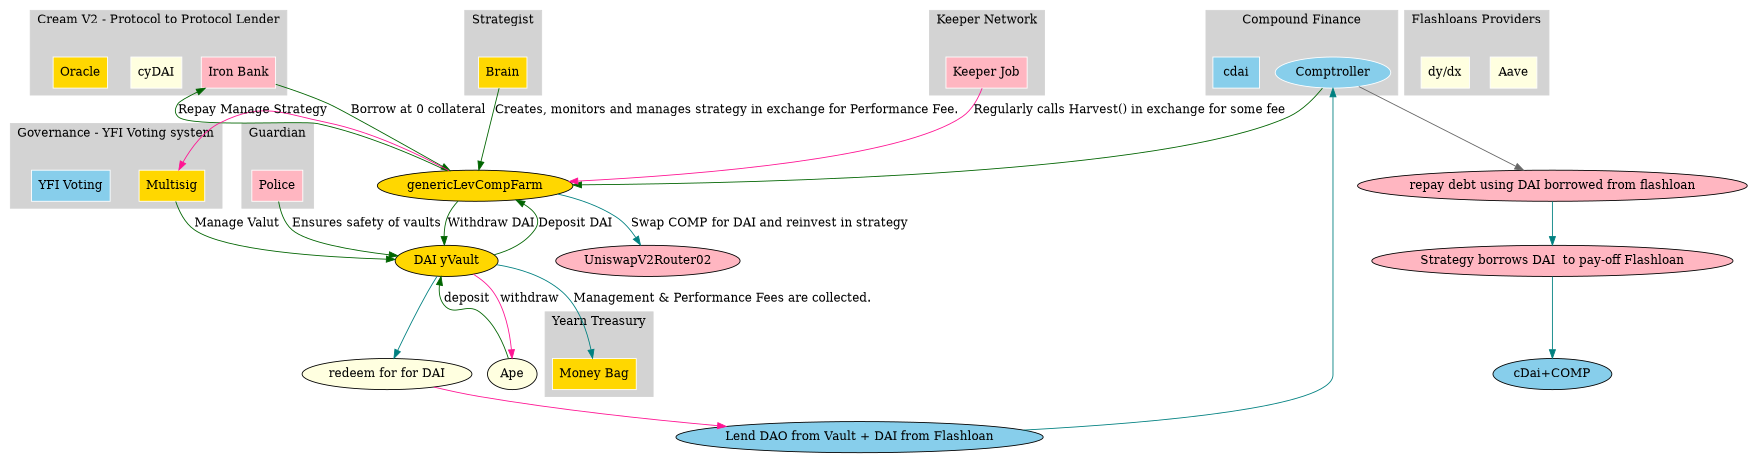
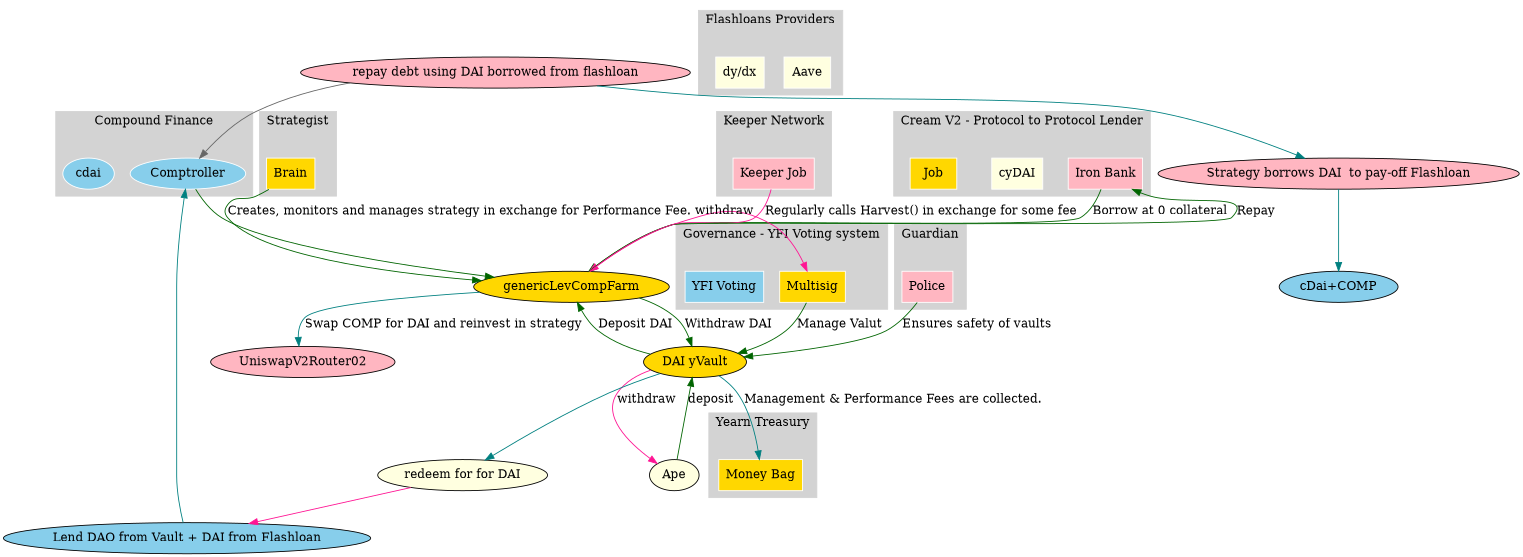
node "Oracle": label "Oracle" -> "Job"
node "cdai": shape box -> ellipse
edge "genericLevCompFarm" -> "Multisig": label "Manage Strategy" -> "withdraw"
edge "Comptroller" -> "repay debt using DAI borrowed from flashloan": reversed
